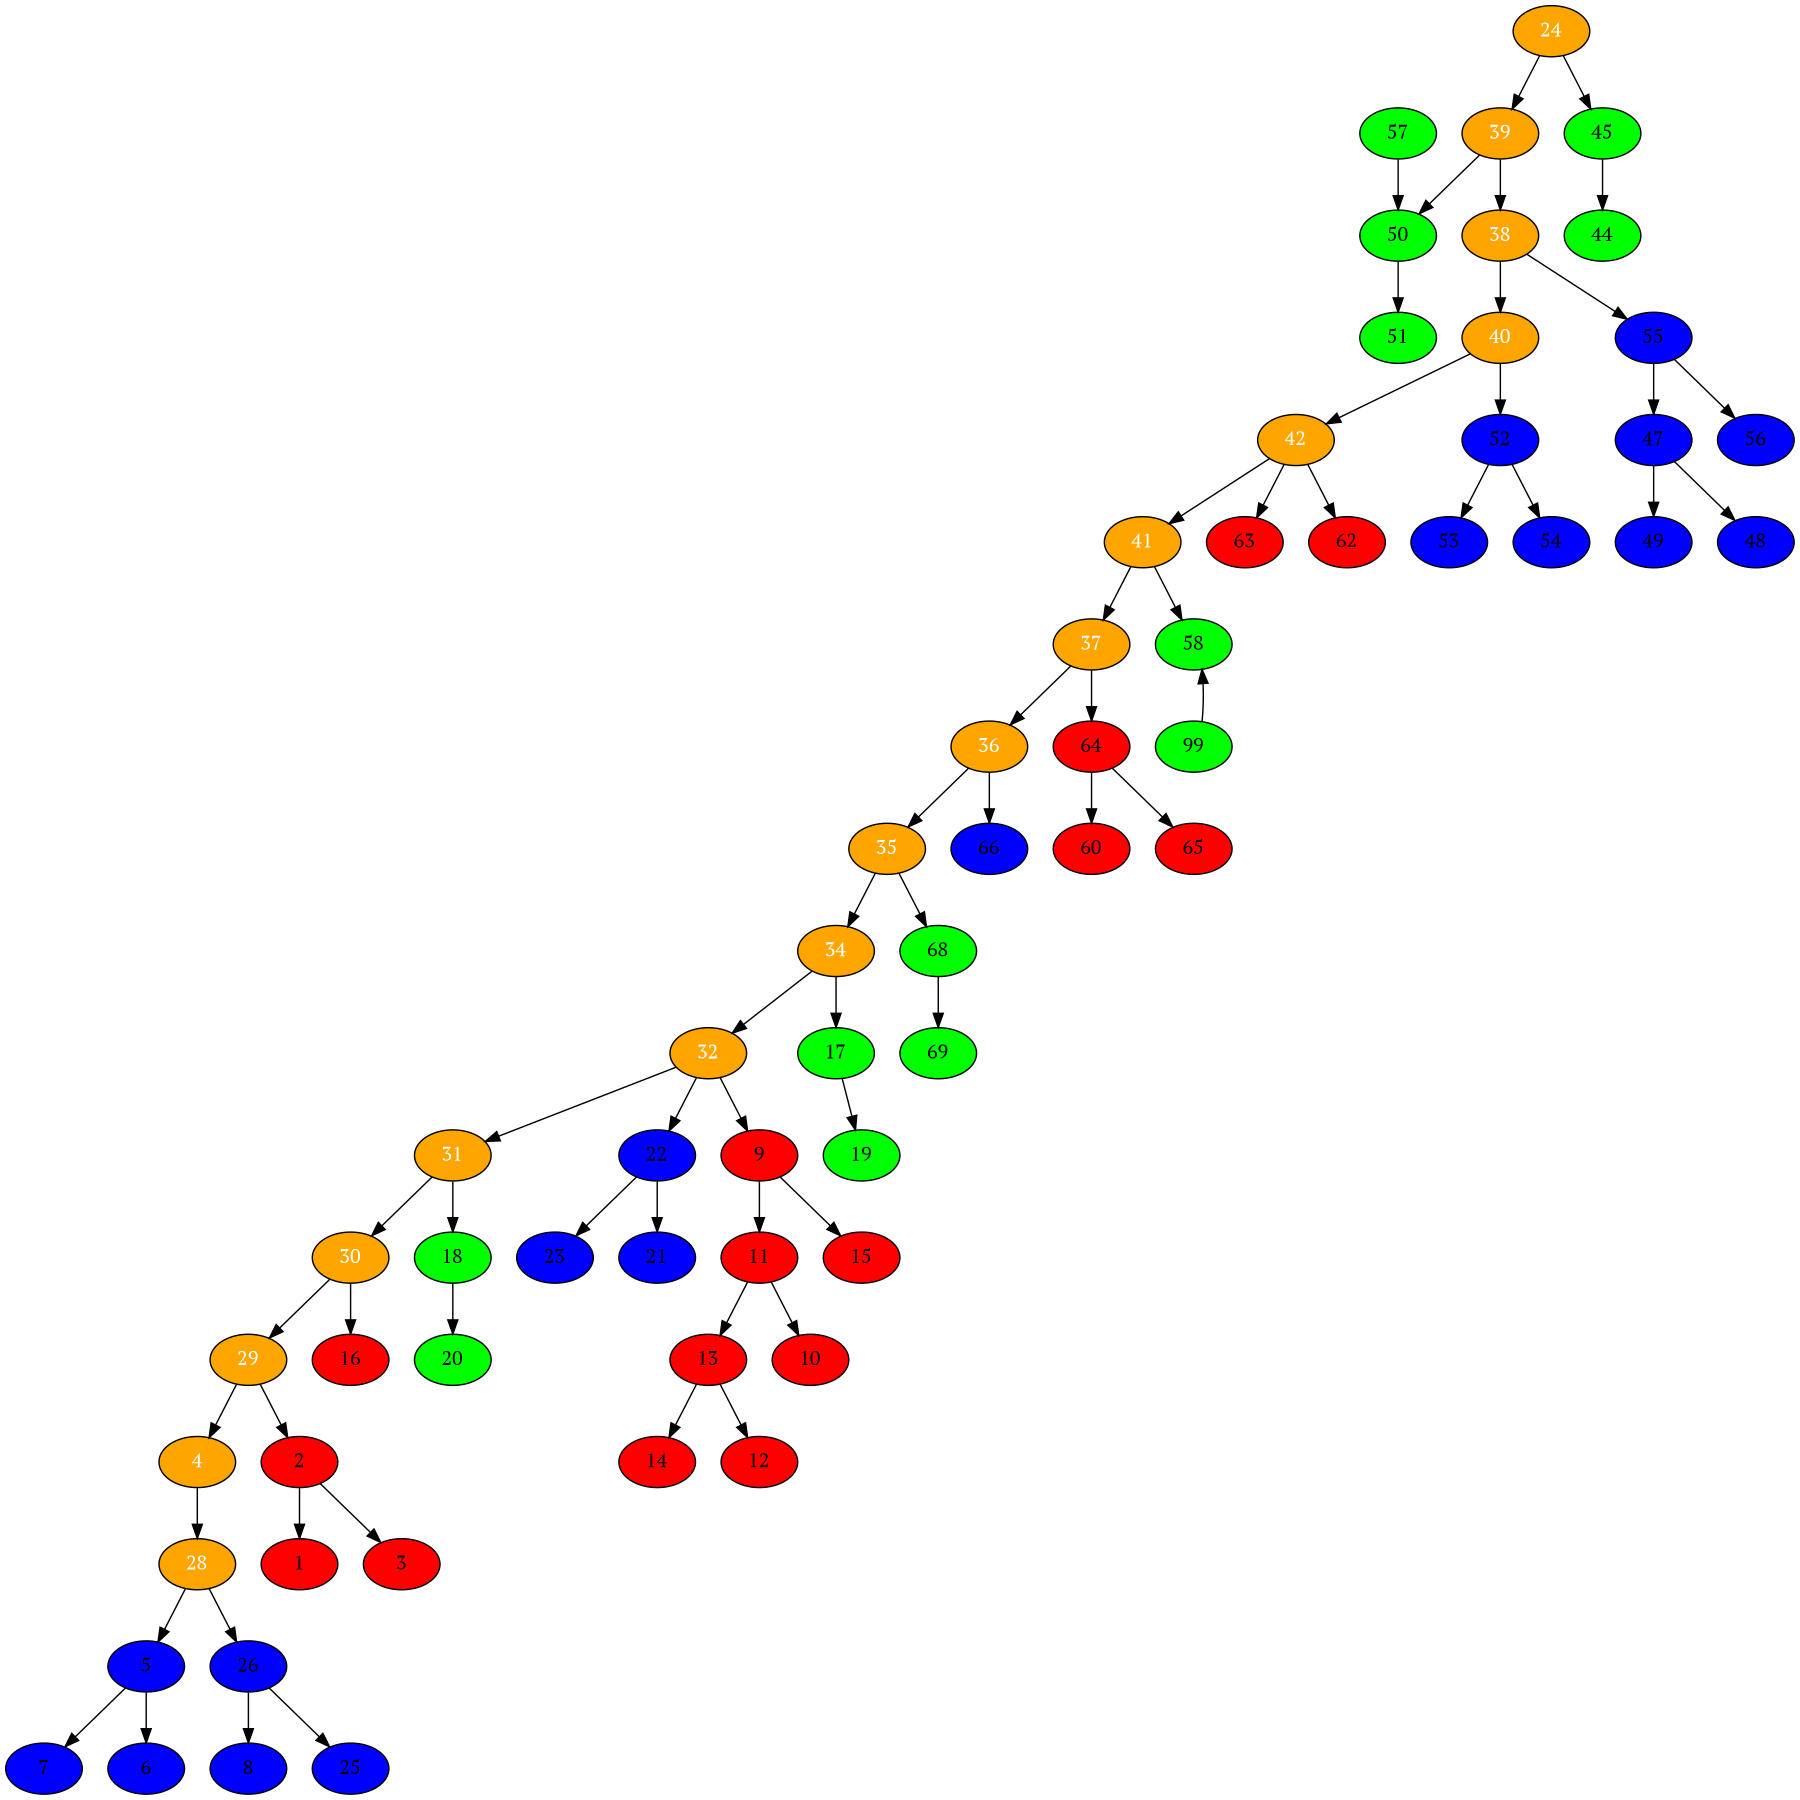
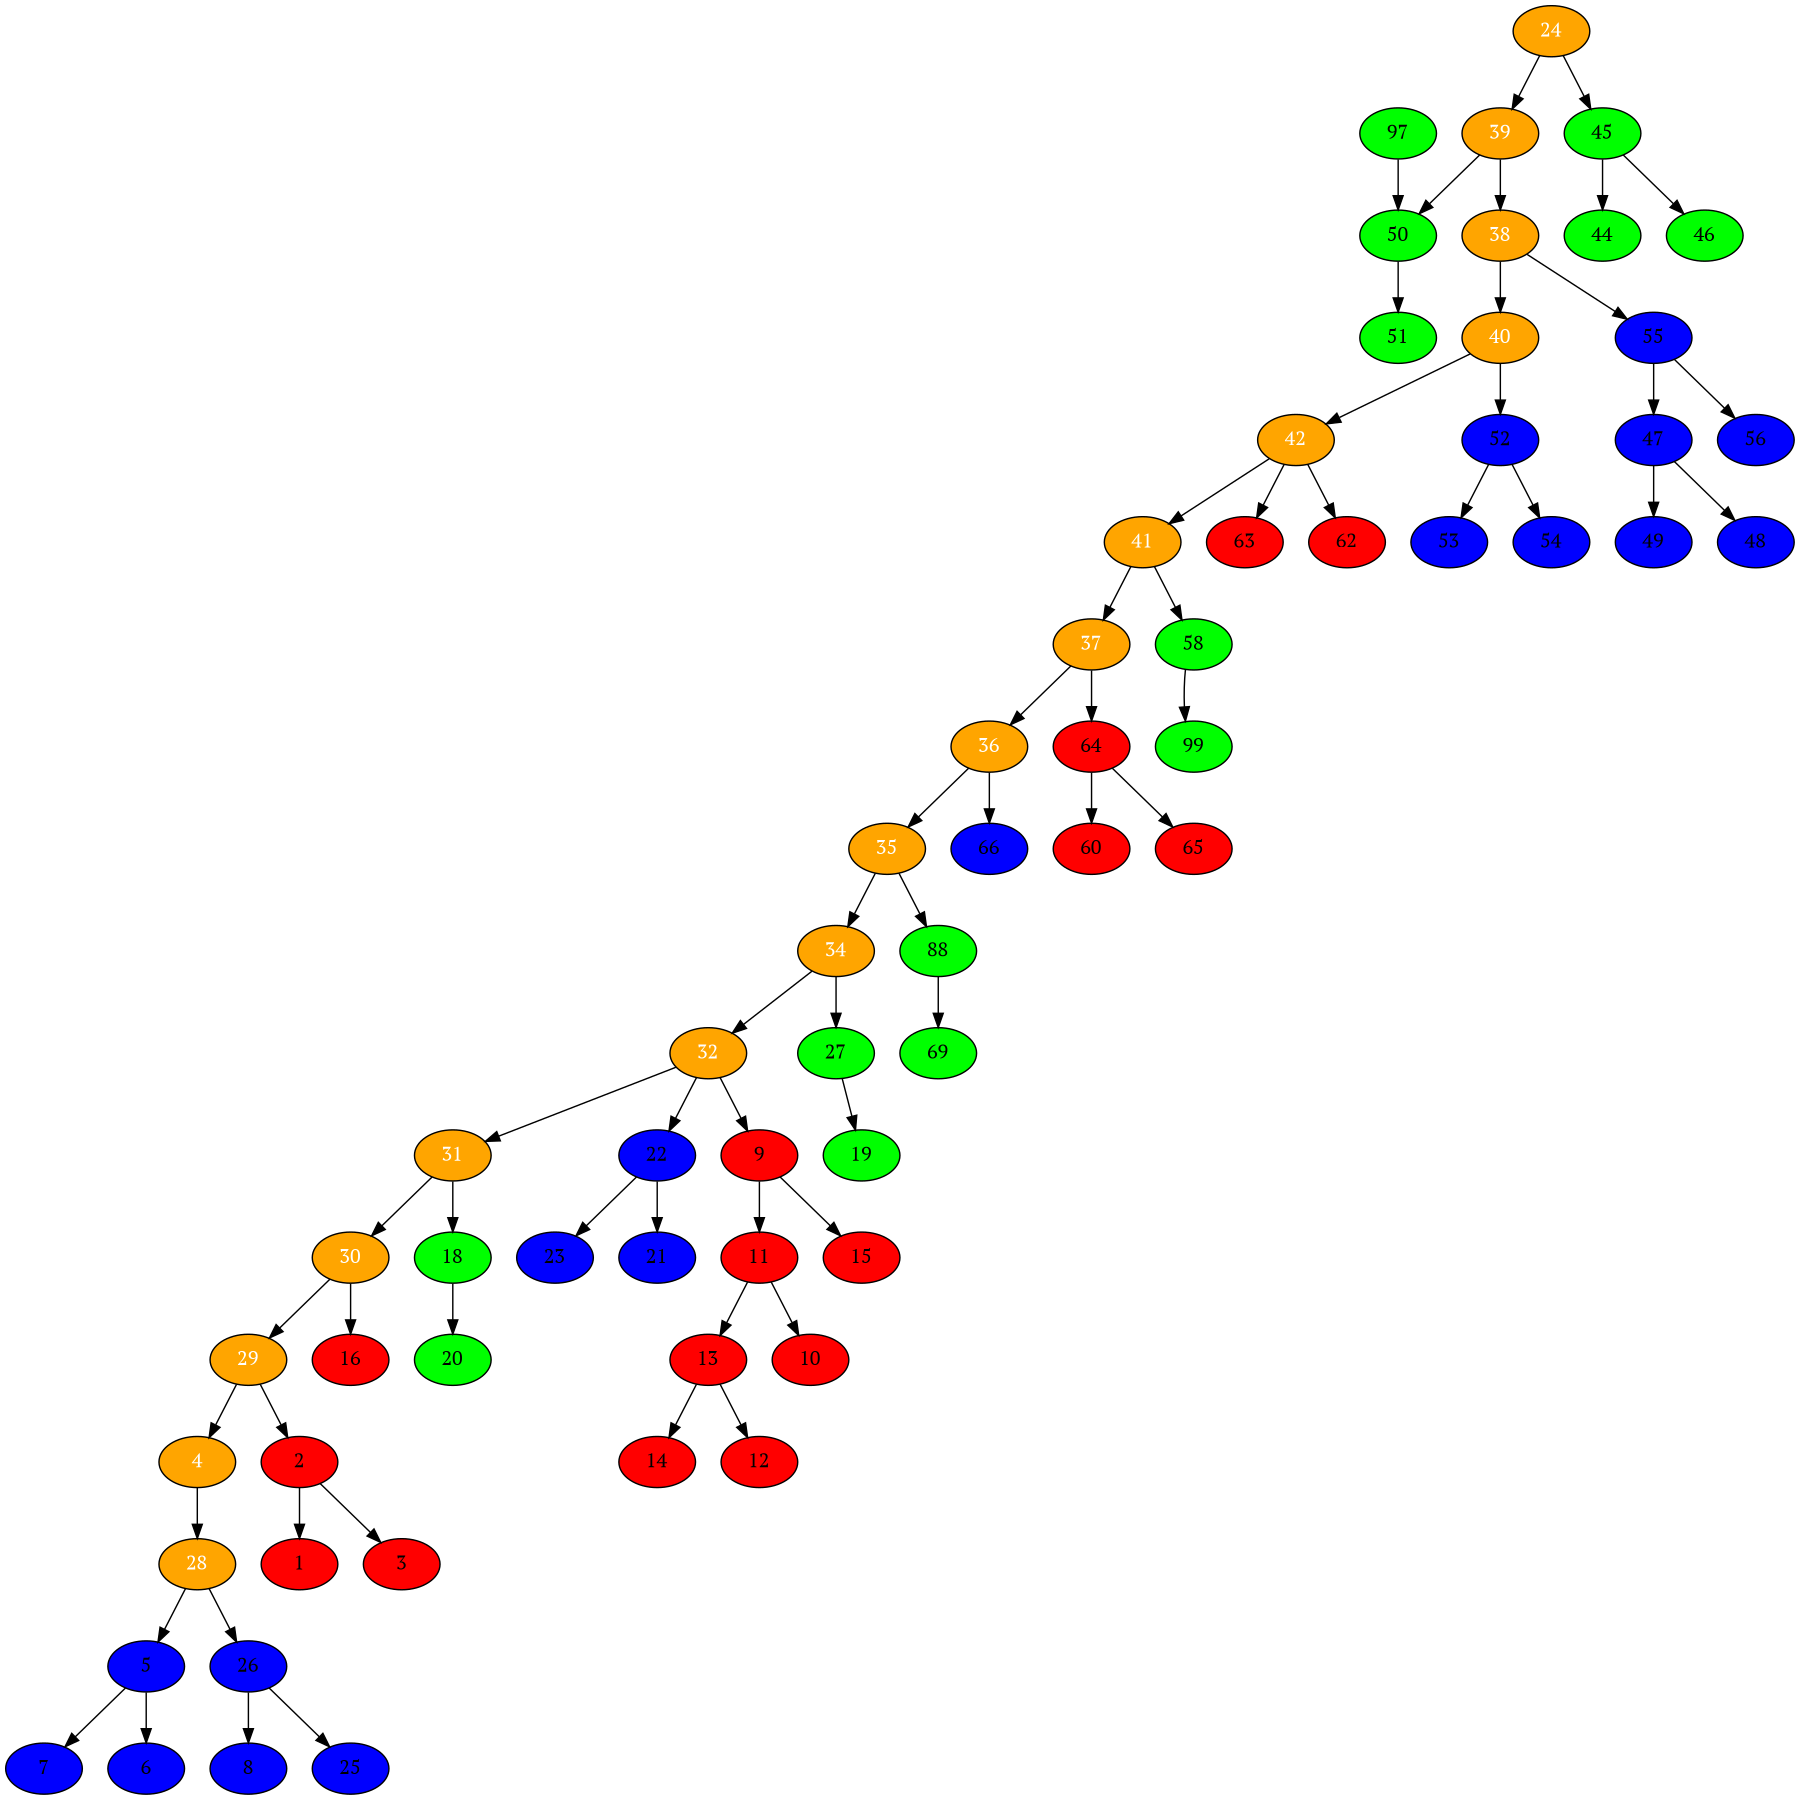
node "57": label "57" -> "97"
node "46": added
edge "99" -> "58": reversed
node "68": label "68" -> "88"
node "17": label "17" -> "27"
